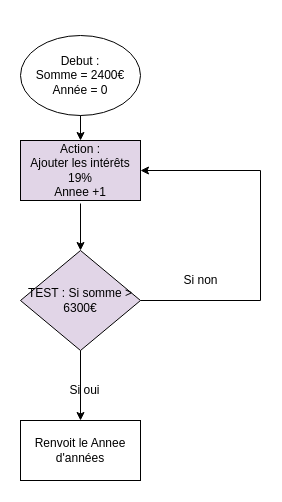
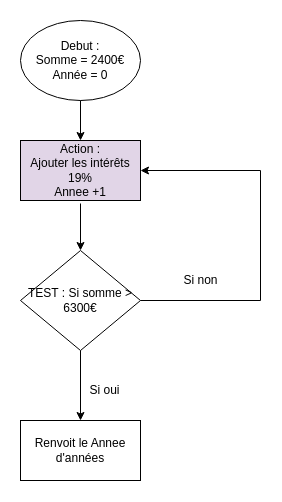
node "Debut : Somme = 2400€ Année = 0": moved (81, 76) -> (81, 61)
node "TEST : Si somme > 6300€": fillcolor #e1d5e7 -> #ffffff
node "Si oui": moved (85, 391) -> (105, 391)
